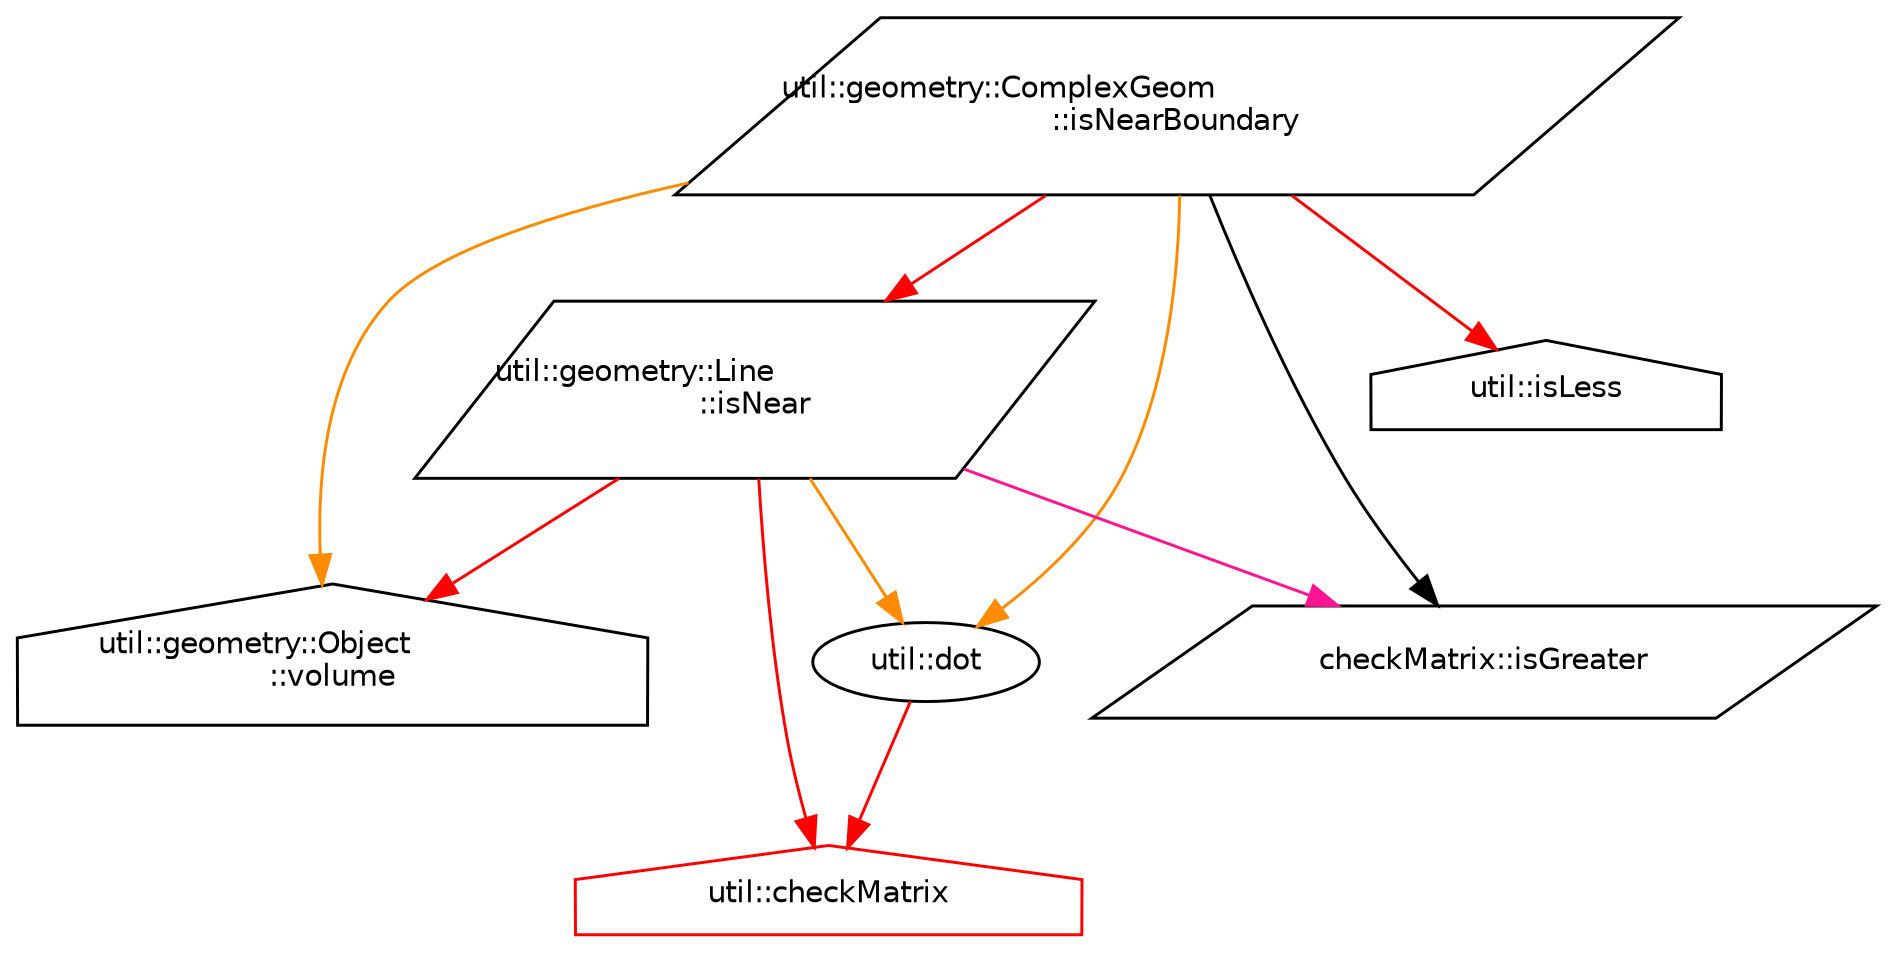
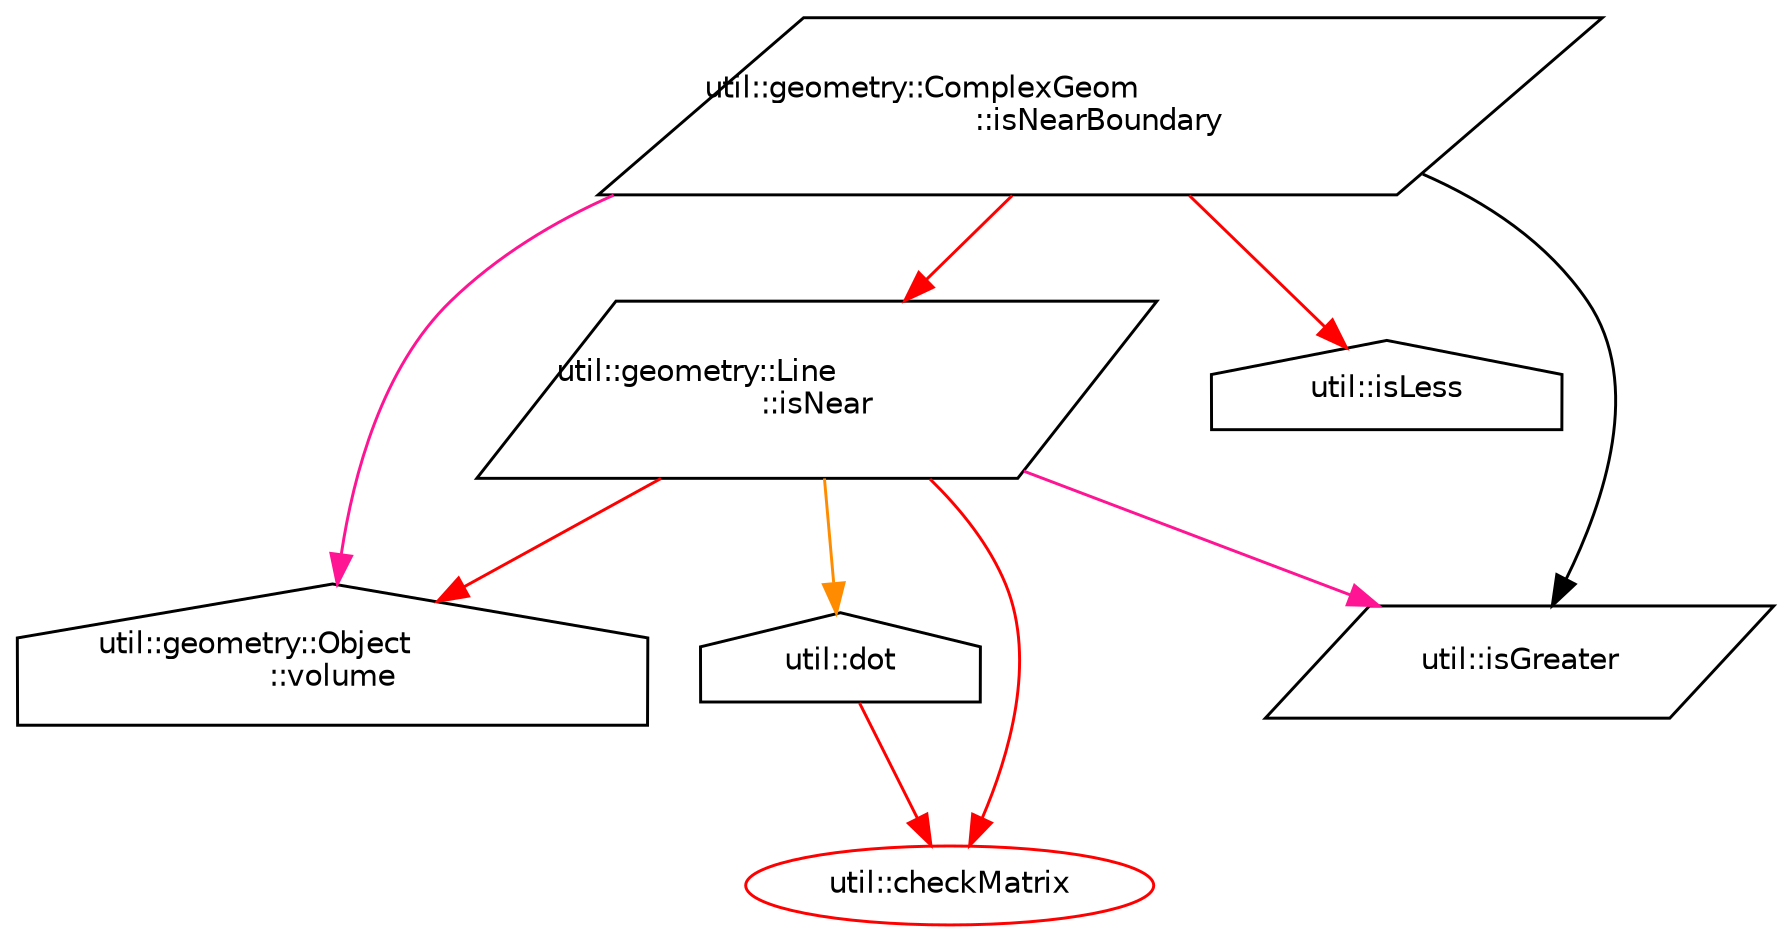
edge "util::geometry::ComplexGeom ::isNearBoundary" -> "util::geometry::Object ::volume": color darkorange -> deeppink
edge "util::geometry::ComplexGeom ::isNearBoundary" -> "util::dot": removed
node "util::dot": shape ellipse -> house
node "checkMatrix::isGreater": label "checkMatrix::isGreater" -> "util::isGreater"
node "util::checkMatrix": shape house -> ellipse
